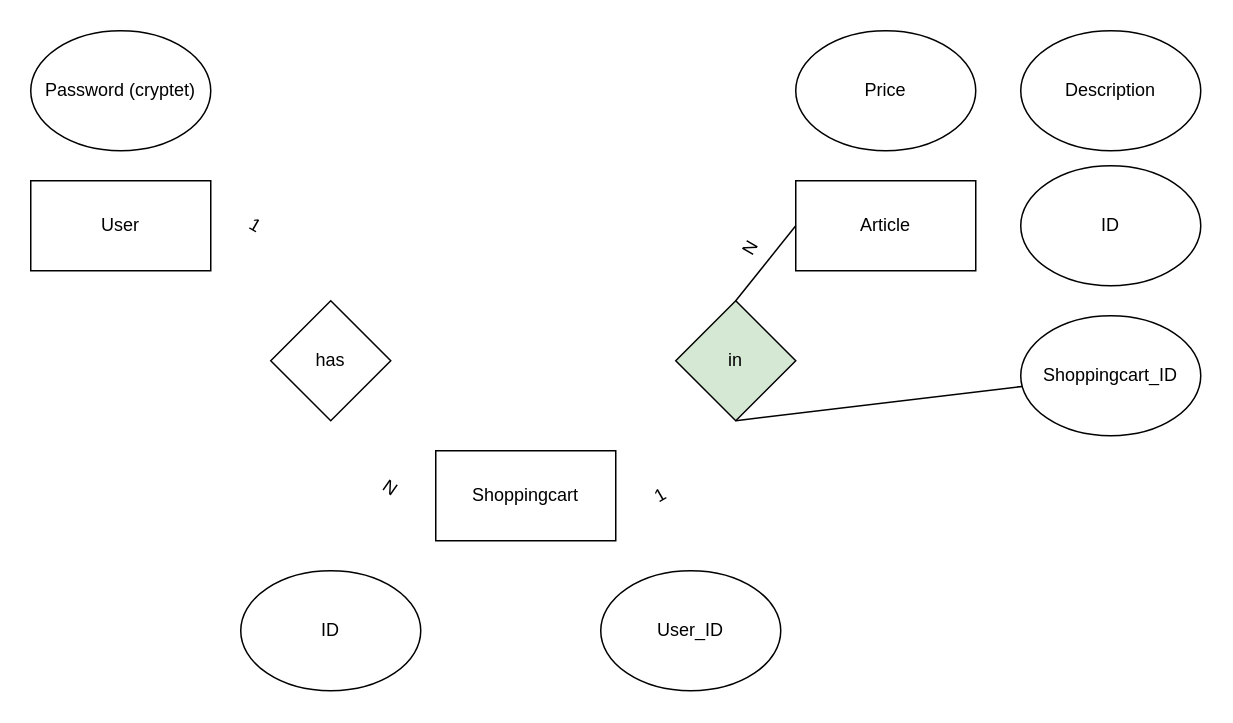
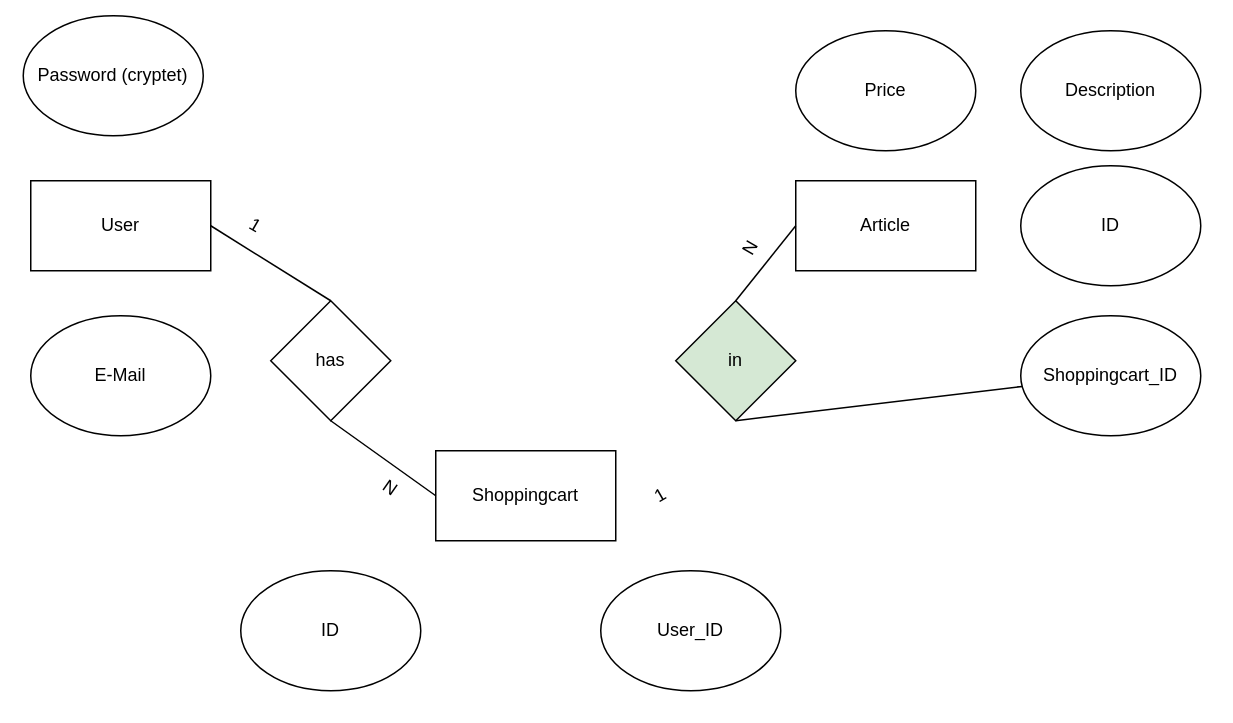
node "Password (cryptet)": moved (121, 91) -> (113, 76)
edge "User" -- "has": added
node "E-Mail": added
edge "has" -- "Shoppingcart": added
